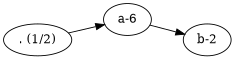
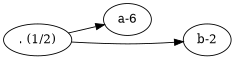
edge "a-6" -> "b-2": now ". (1/2)" -> "b-2"
